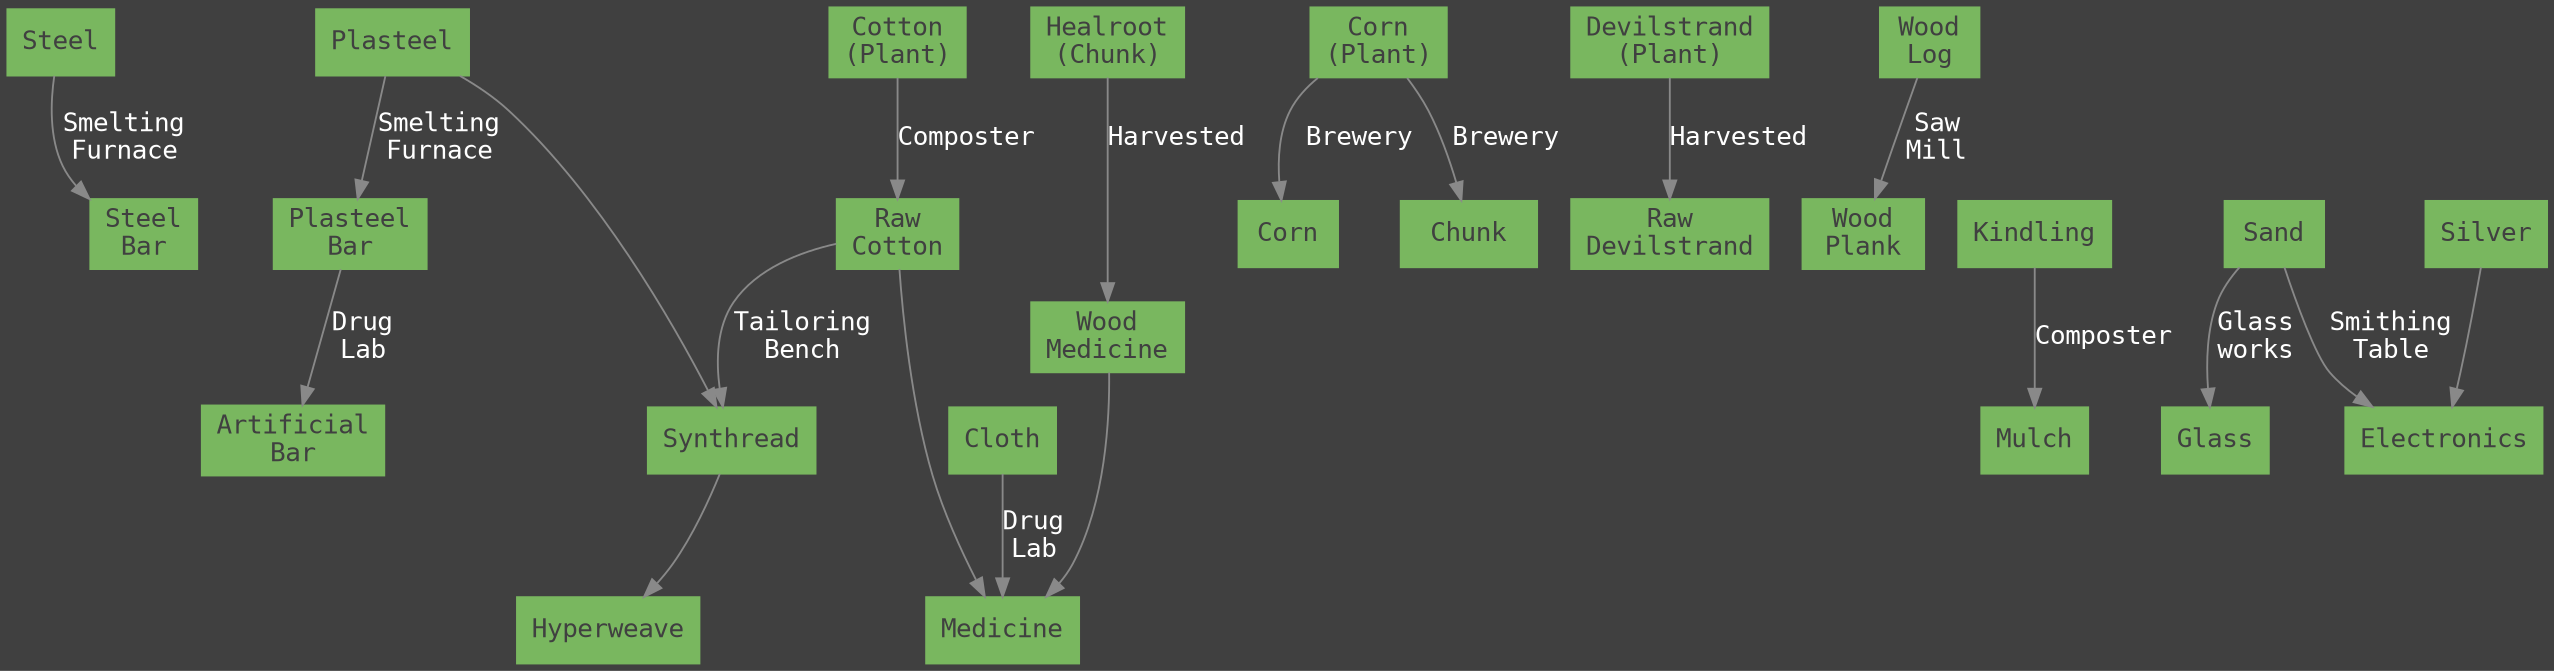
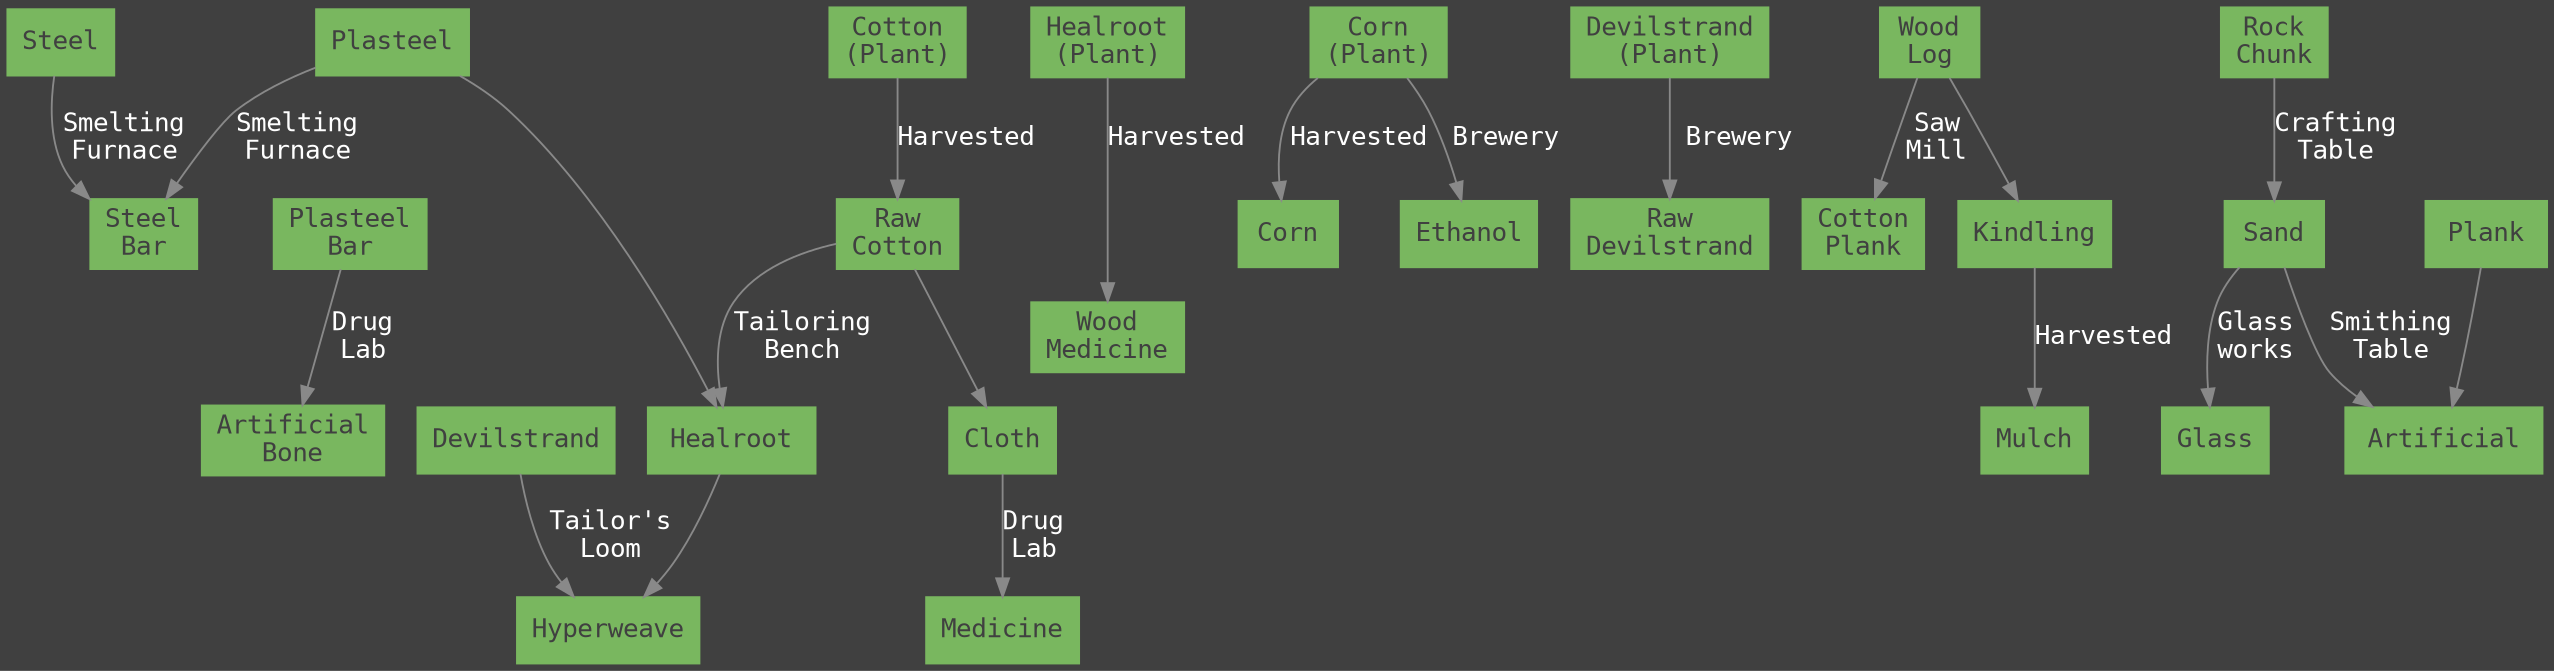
node "Healroot (Chunk)": label "Healroot (Chunk)" -> "Healroot (Plant)"
node "Rock Chunk": added
edge "Plasteel" -> "Plasteel Bar": now "Plasteel" -> "Steel Bar"
edge "Wood Log" -> "Kindling": added
edge "Cotton (Plant)" -> "Raw Cotton": label "Composter" -> "Harvested"
edge "Corn (Plant)" -> "Corn": label "Brewery" -> "Harvested"
edge "Devilstrand (Plant)" -> "Raw Devilstrand": label "Harvested" -> "Brewery"
node "Chunk": label "Chunk" -> "Ethanol"
node "Wood Plank": label "Wood Plank" -> "Cotton Plank"
node "Silver": label "Silver" -> "Plank"
edge "Kindling" -> "Mulch": label "Composter" -> "Harvested"
edge "Raw Cotton" -> "Medicine": now "Raw Cotton" -> "Cloth"
node "Artificial Bar": label "Artificial Bar" -> "Artificial Bone"
node "Devilstrand": added
node "Synthread": label "Synthread" -> "Healroot"
node "Electronics": label "Electronics" -> "Artificial"
edge "Wood Medicine" -> "Medicine": removed
